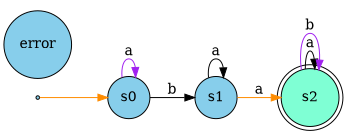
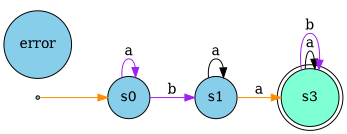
edge "s0" -> "s1": color black -> purple
node "s2": label "s2" -> "s3"
